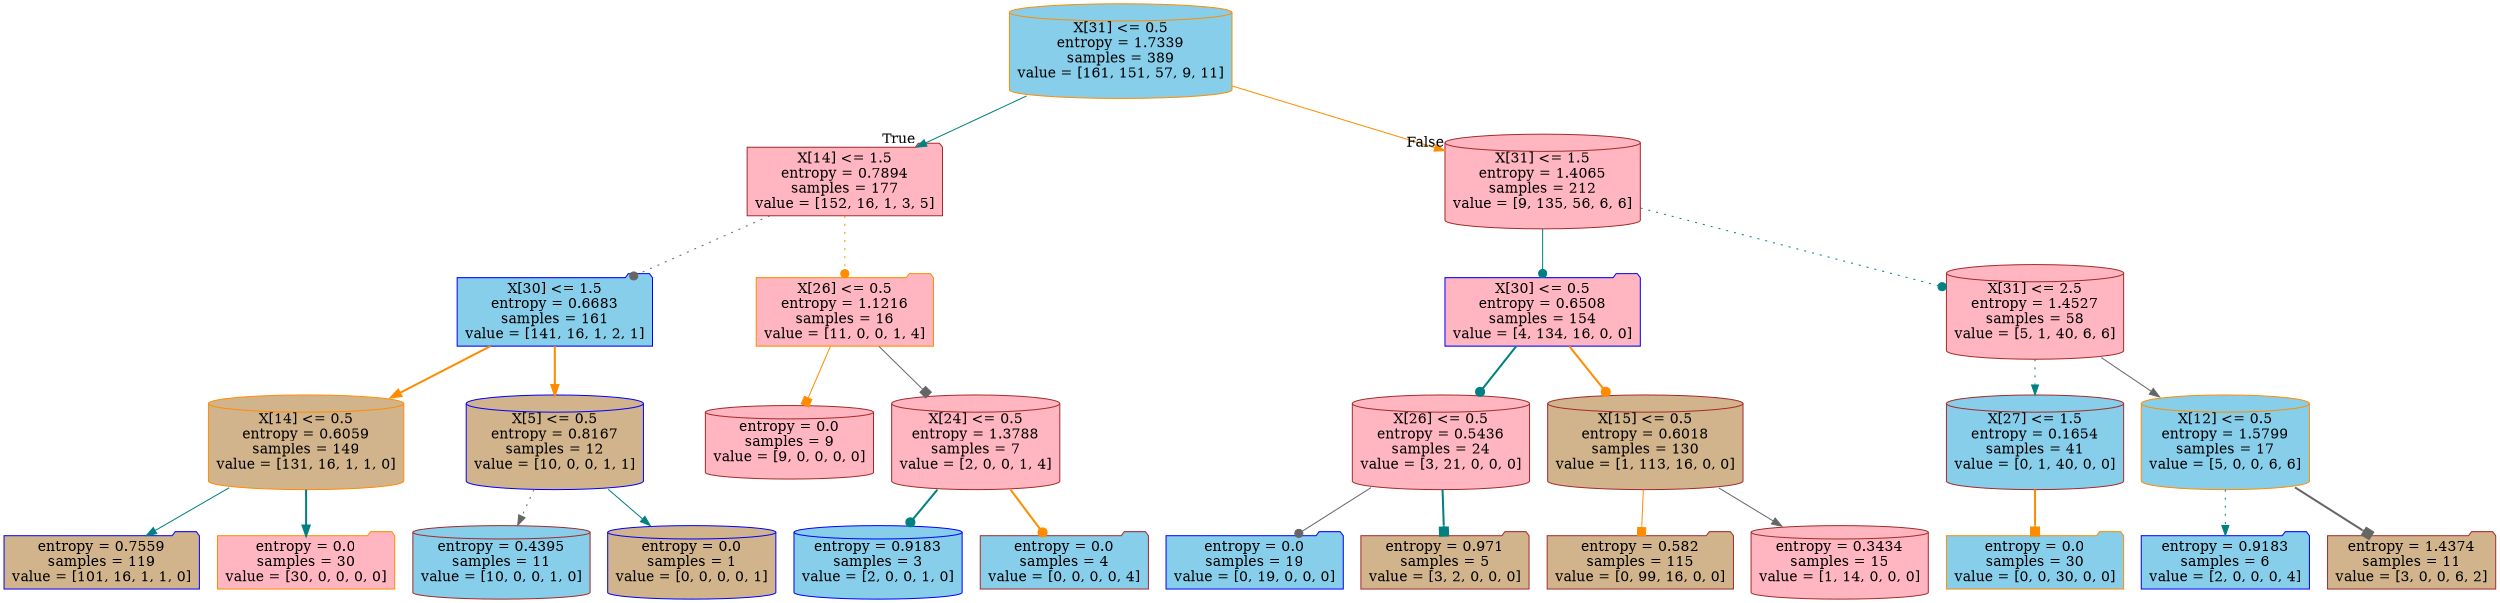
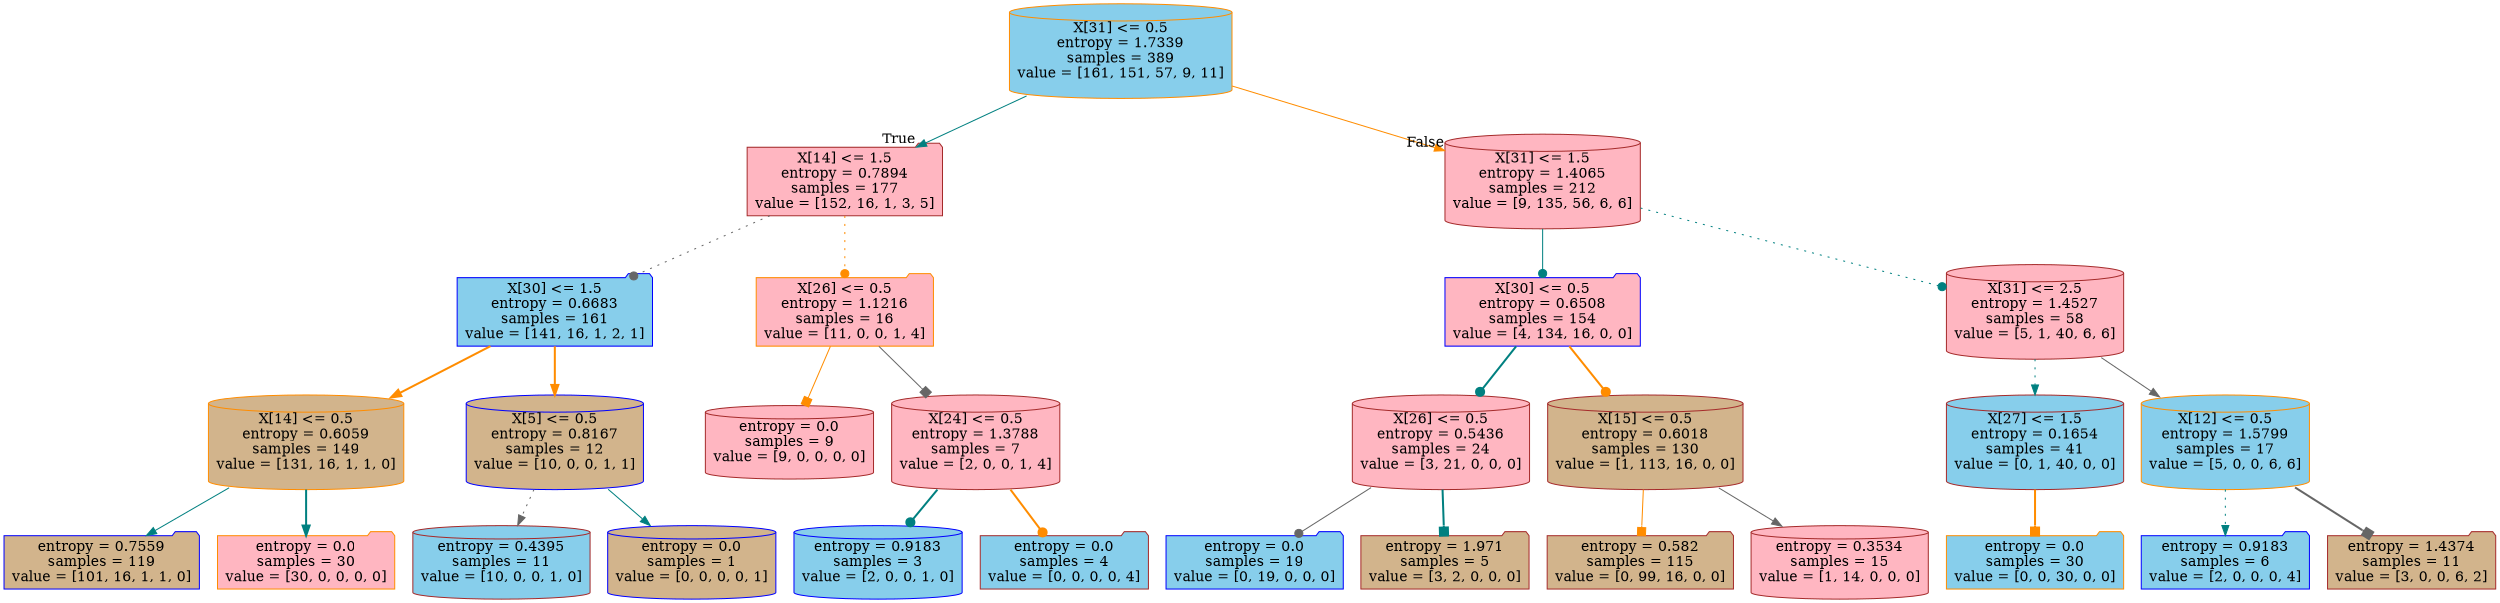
node "entropy = 0.971 samples = 5 value = [3, 2, 0, 0, 0]": label "entropy = 0.971 samples = 5 value = [3, 2, 0, 0, 0]" -> "entropy = 1.971 samples = 5 value = [3, 2, 0, 0, 0]"
node "entropy = 0.3434 samples = 15 value = [1, 14, 0, 0, 0]": label "entropy = 0.3434 samples = 15 value = [1, 14, 0, 0, 0]" -> "entropy = 0.3534 samples = 15 value = [1, 14, 0, 0, 0]"
